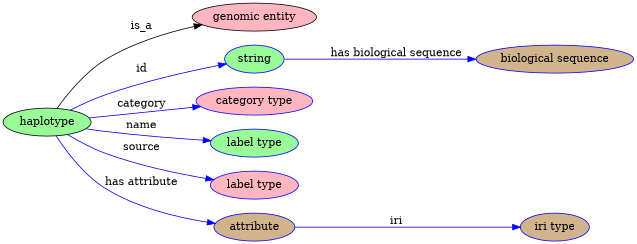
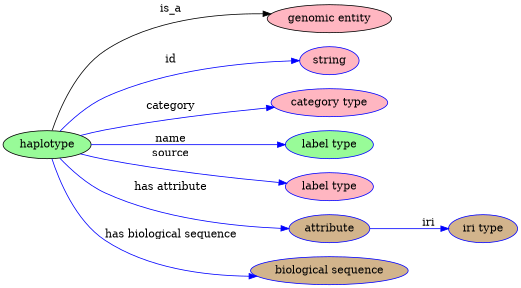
node "string": fillcolor palegreen -> lightpink
edge "string" -> "biological sequence": now "haplotype" -> "biological sequence"
